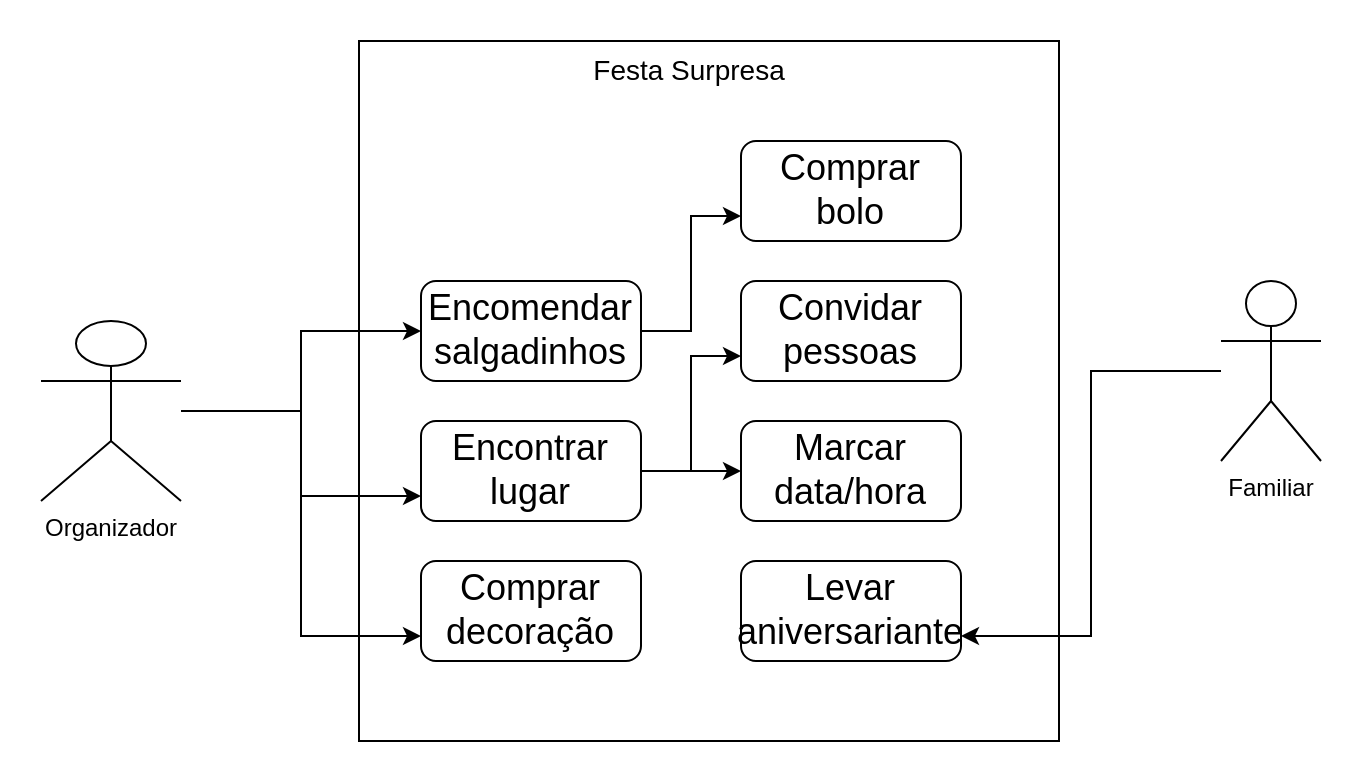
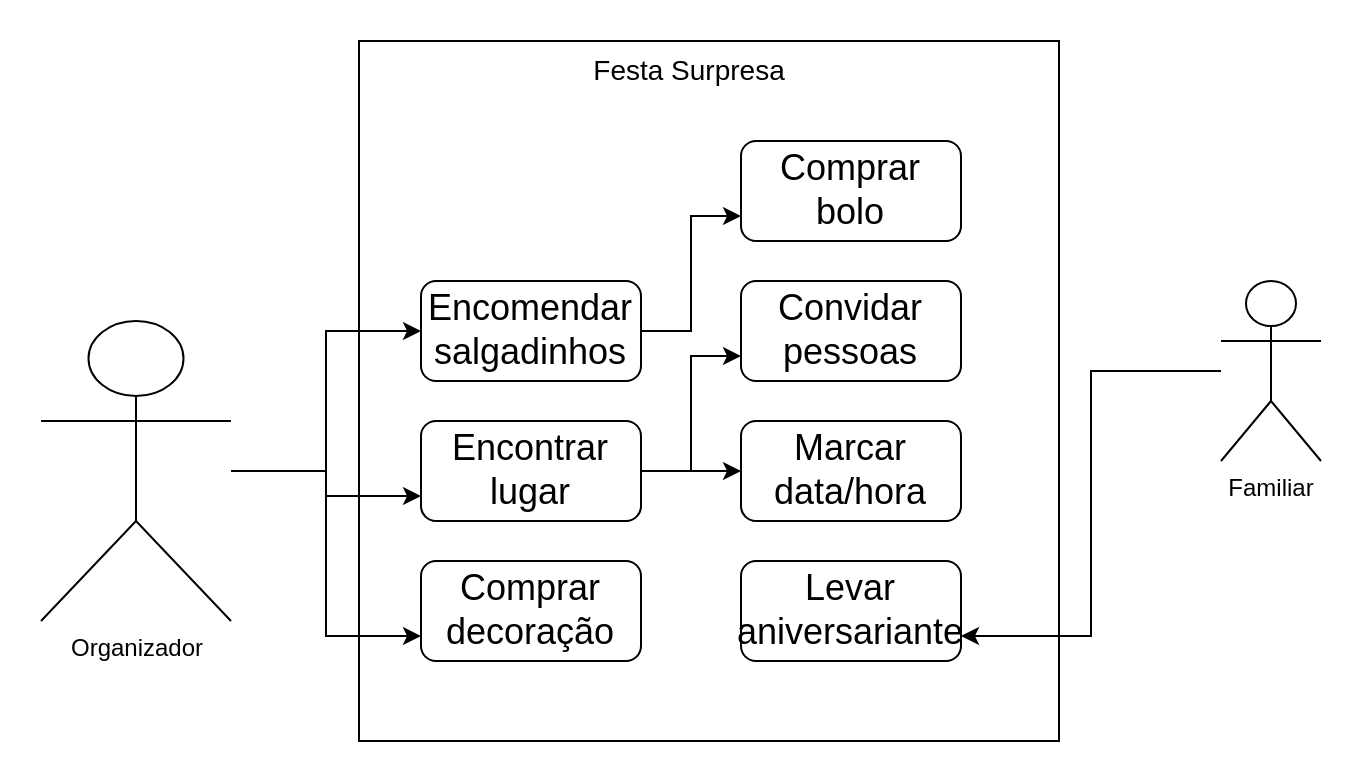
node "Organizador": size 140x180 -> 190x300
